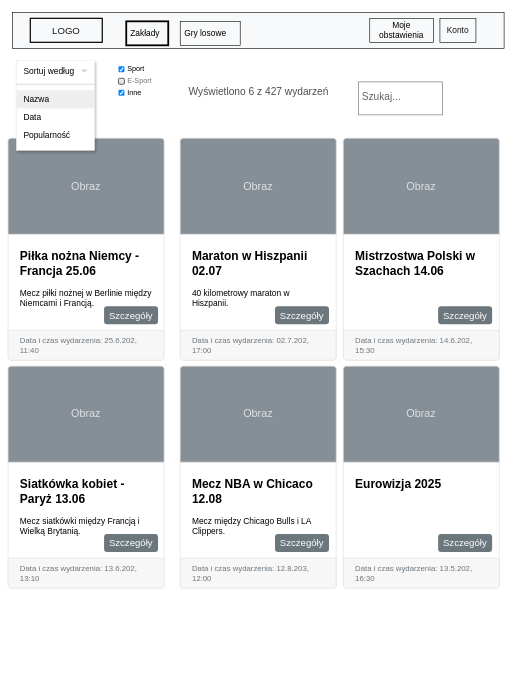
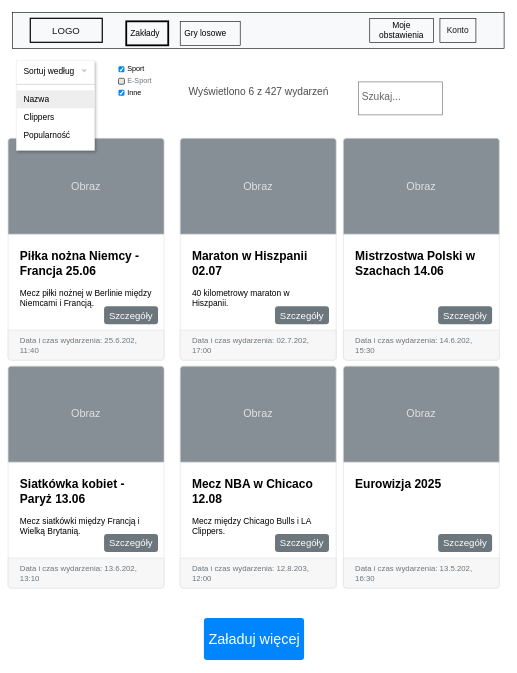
node "Data": label "Data" -> "Clippers"
node "Załaduj więcej": added
